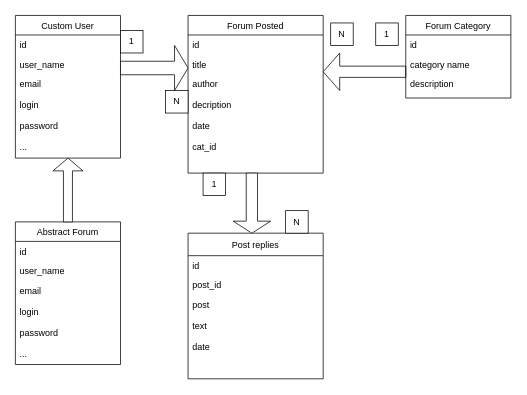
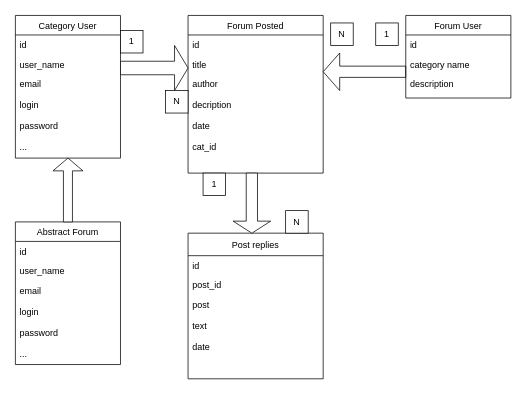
node "Custom User": label "Custom User" -> "Category User"
node "Forum Category": label "Forum Category" -> "Forum User"
